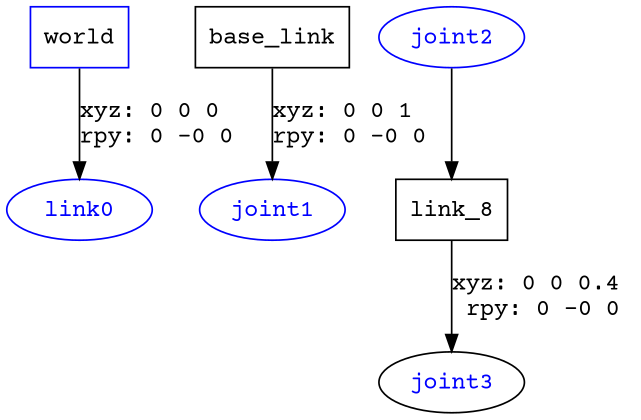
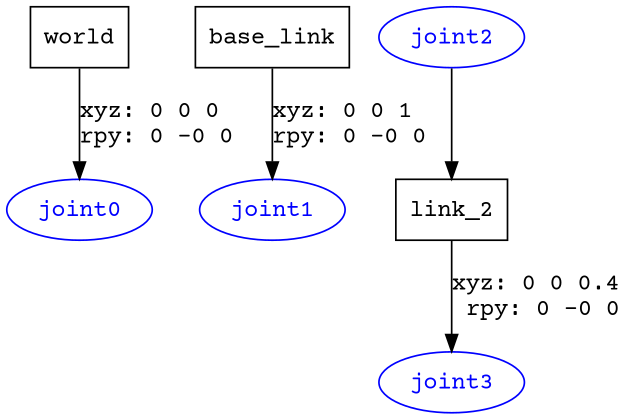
node "world": color blue -> black
node "link0": label "link0" -> "joint0"
node "link_8": label "link_8" -> "link_2"
node "joint3": color black -> blue
